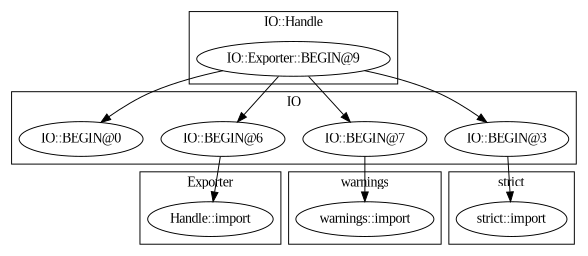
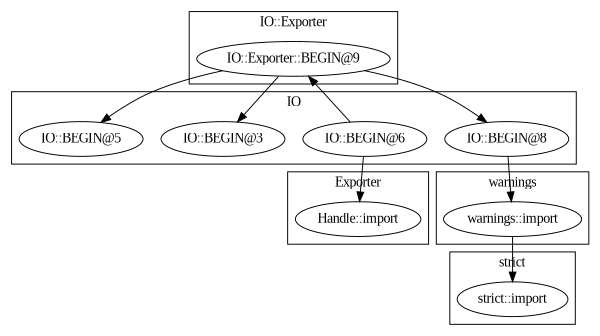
cluster "IO::Handle": label "IO::Handle" -> "IO::Exporter"
edge "IO::Exporter::BEGIN@9" -> "IO::BEGIN@6": reversed
node "IO::BEGIN@0": label "IO::BEGIN@0" -> "IO::BEGIN@5"
node "IO::BEGIN@7": label "IO::BEGIN@7" -> "IO::BEGIN@8"
edge "IO::BEGIN@3" -> "strict::import": now "warnings::import" -> "strict::import"
